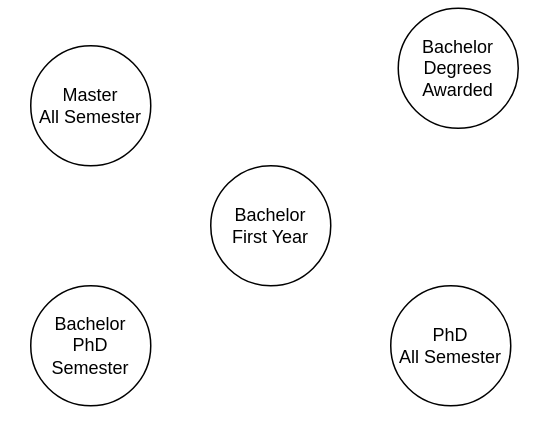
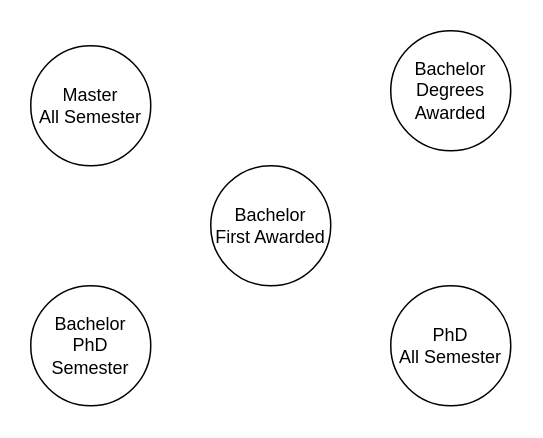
node "Bachelor Degrees Awarded": moved (458, 68) -> (451, 91)
node "Bachelor First Year": label "Bachelor First Year" -> "Bachelor First Awarded"
